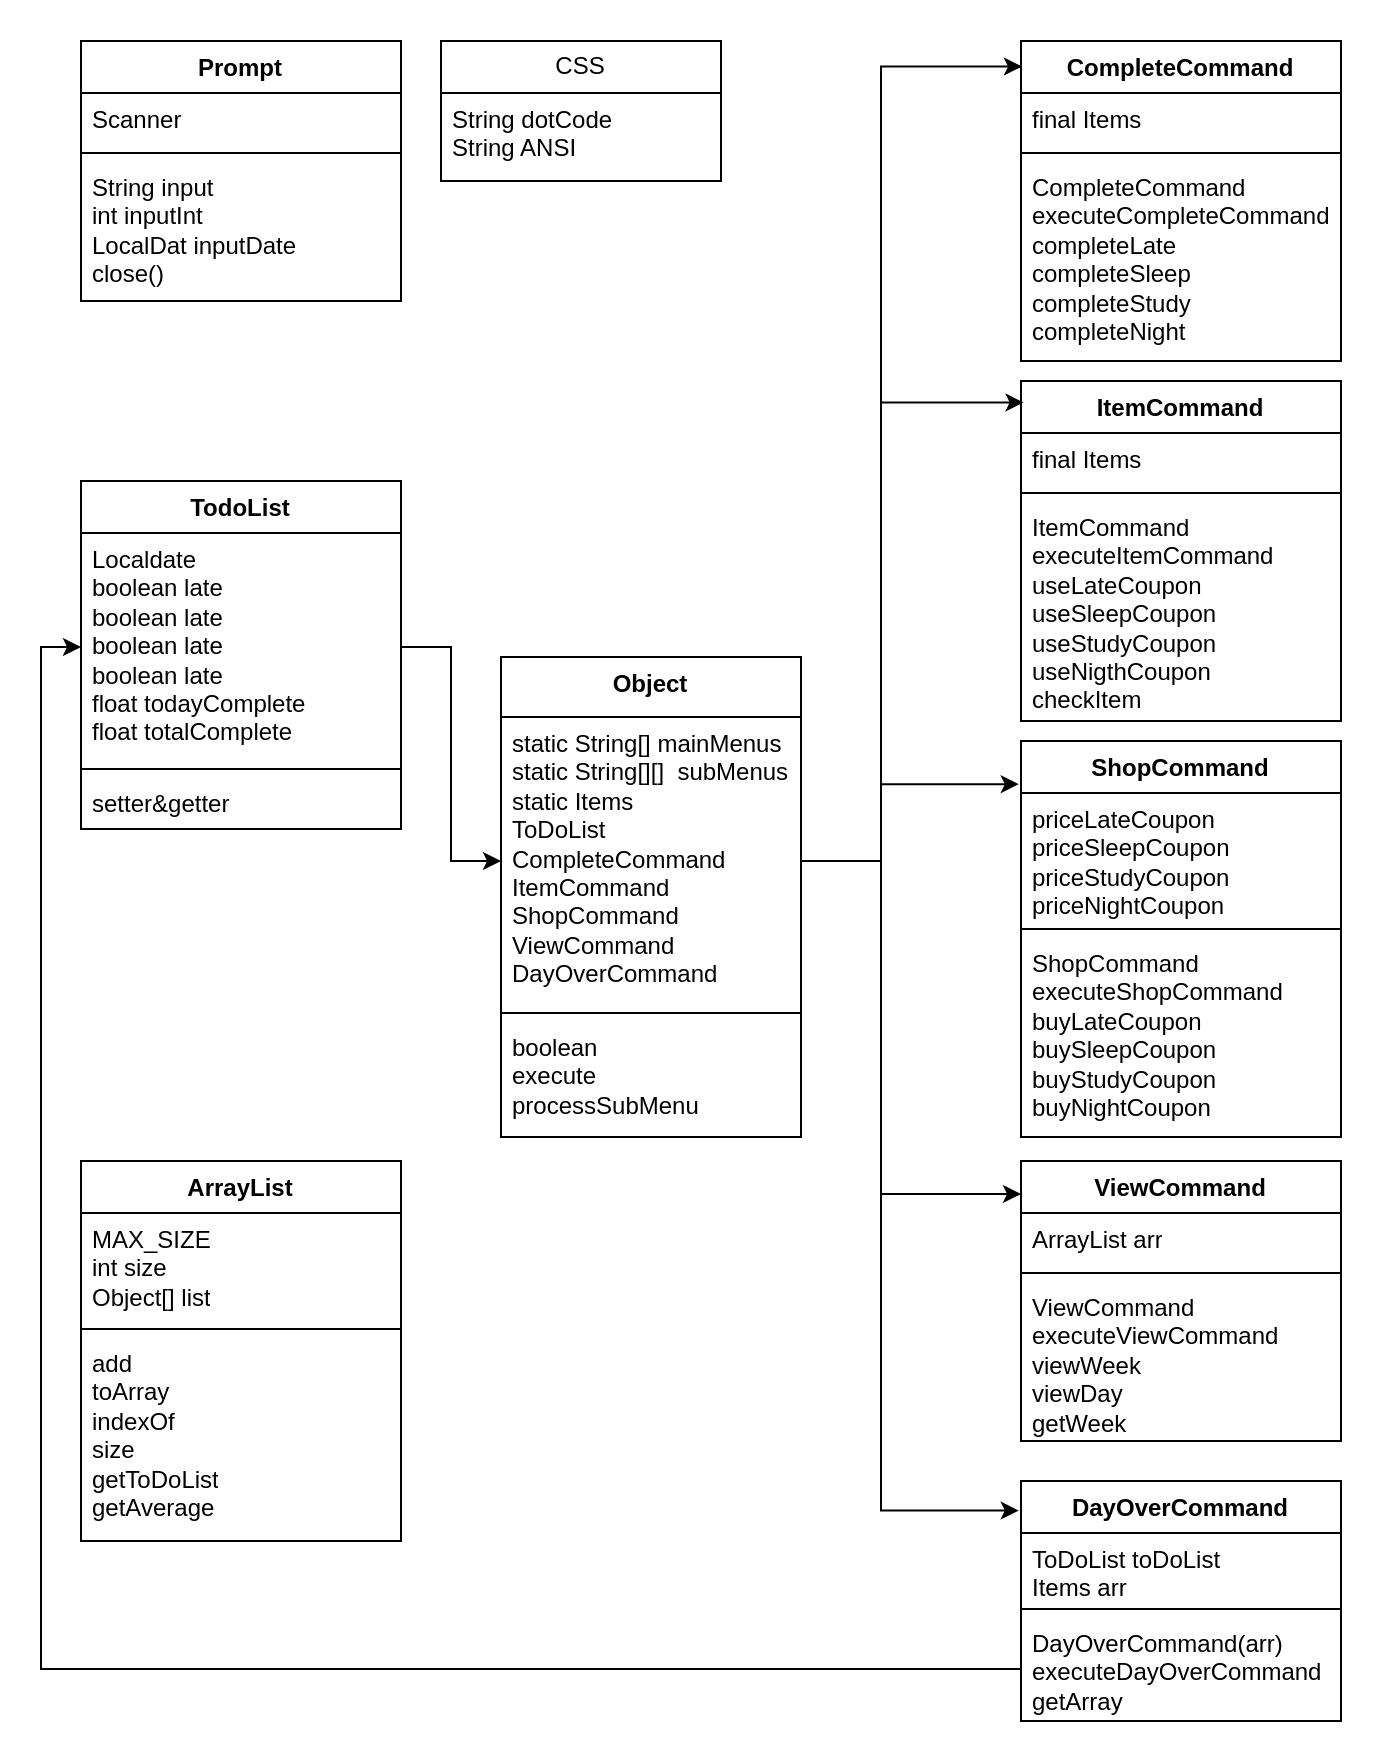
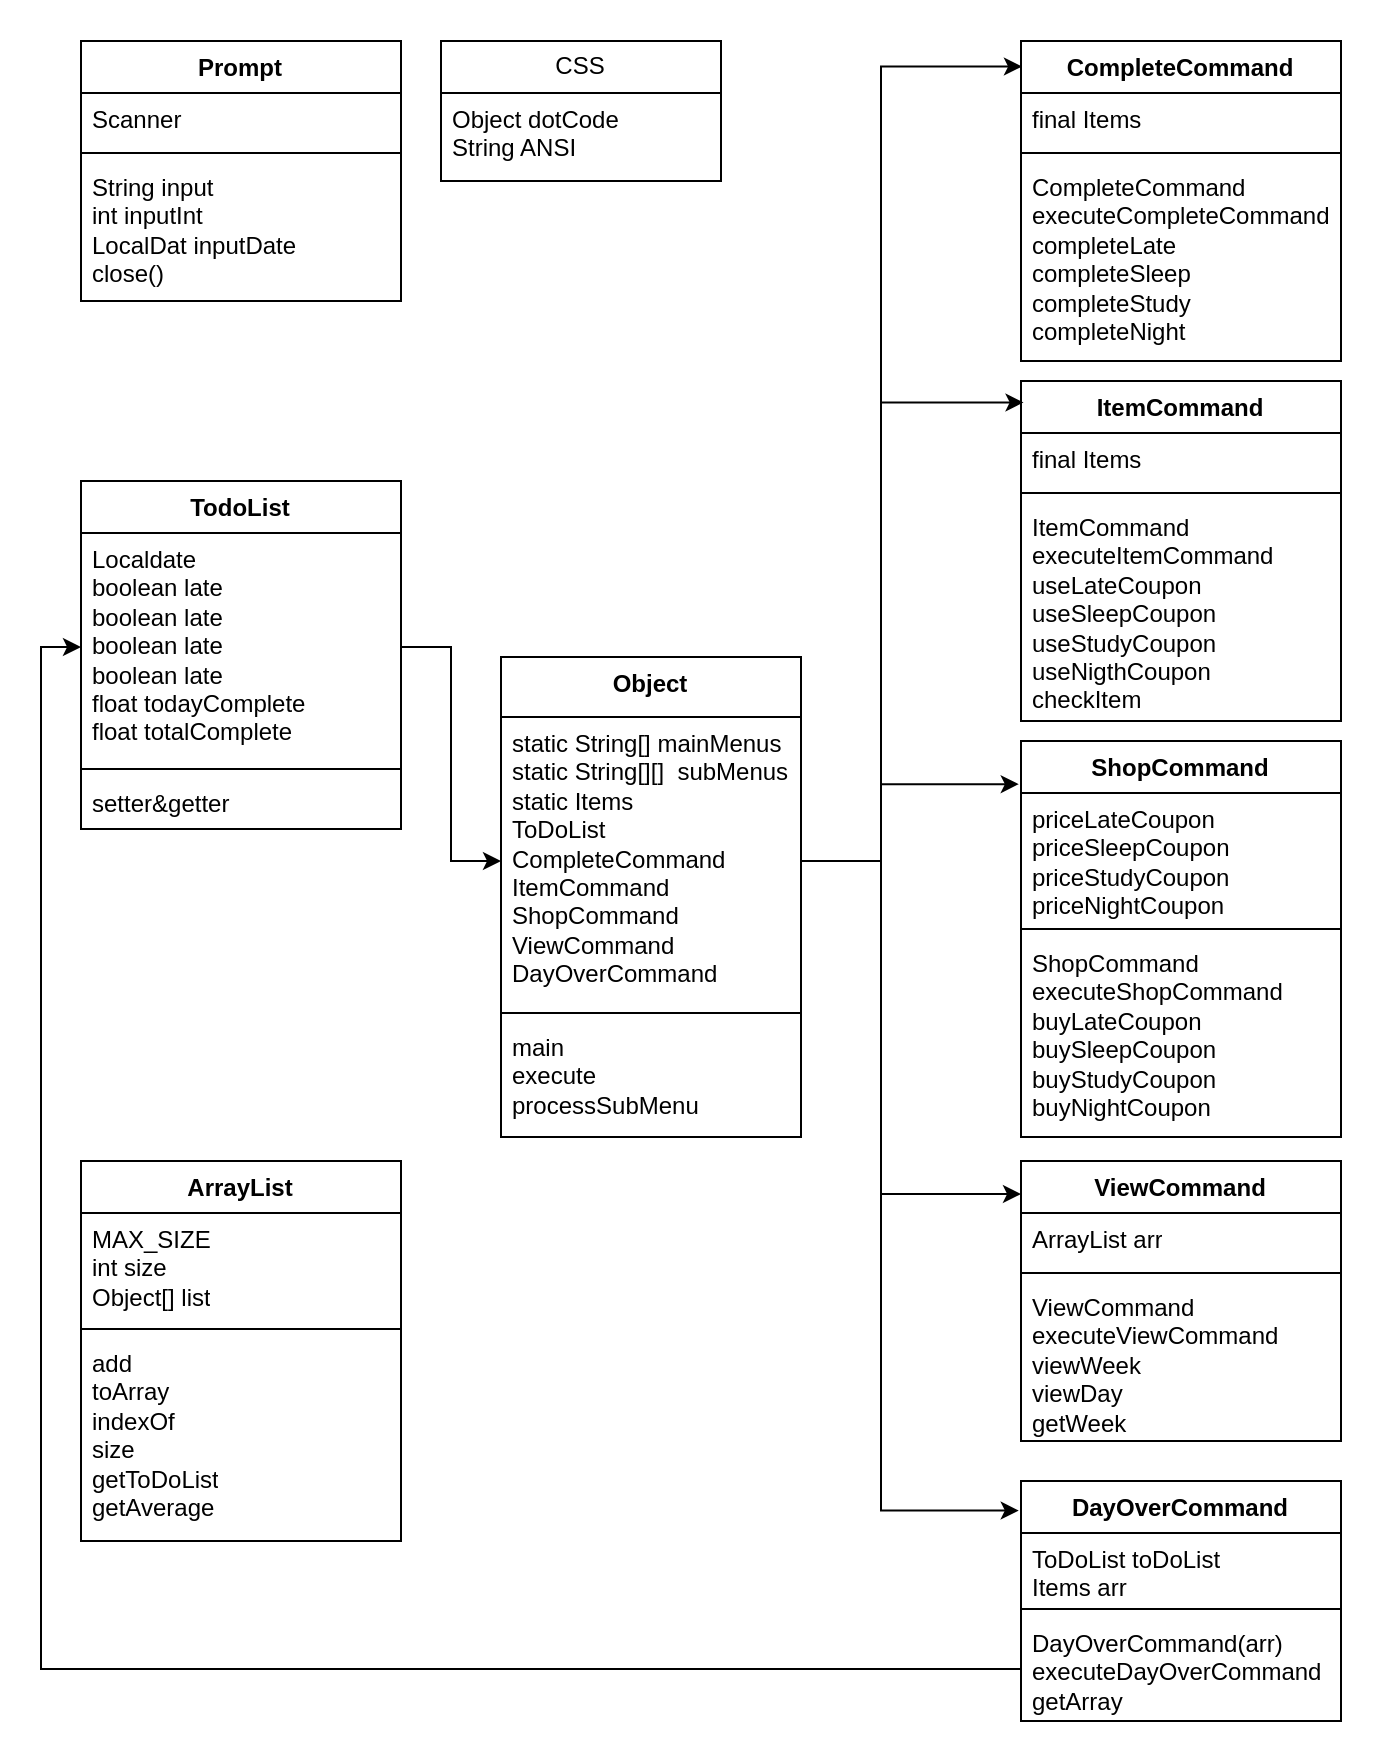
node "String dotCode String ANSI": label "String dotCode String ANSI" -> "Object dotCode String ANSI"
node "boolean execute processSubMenu": label "boolean execute processSubMenu" -> "main execute processSubMenu"
